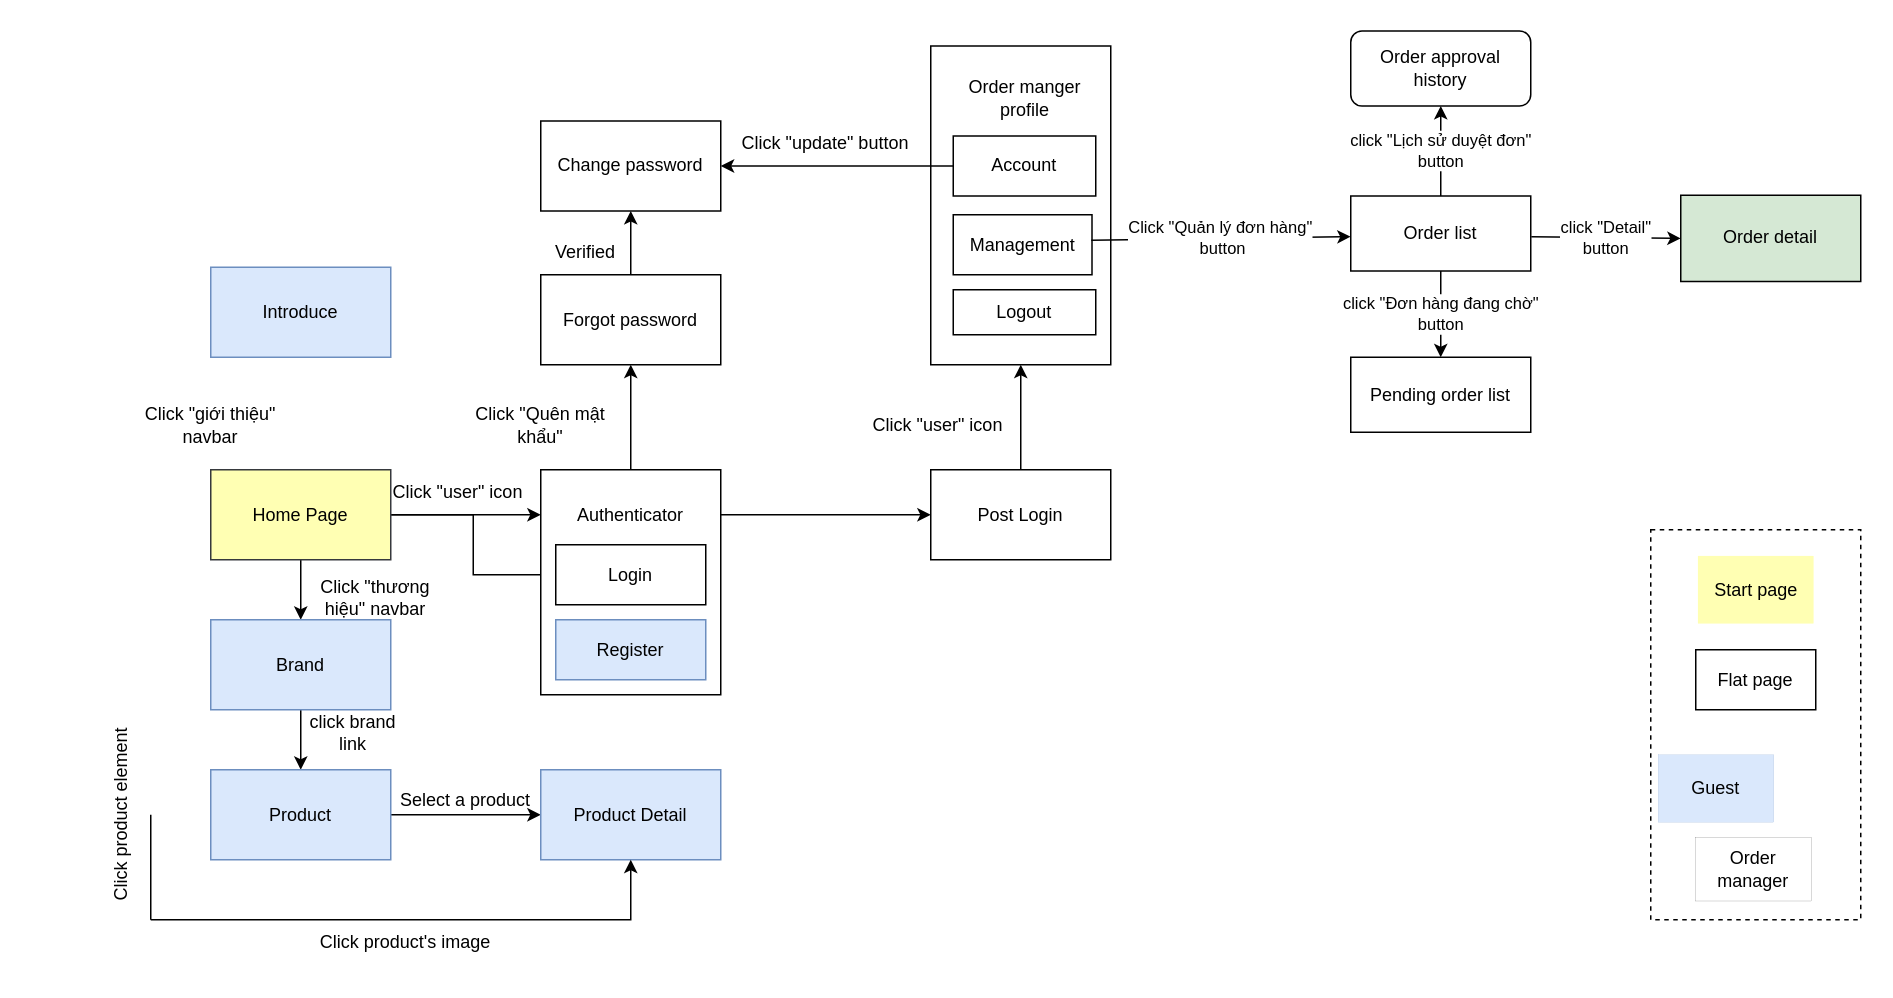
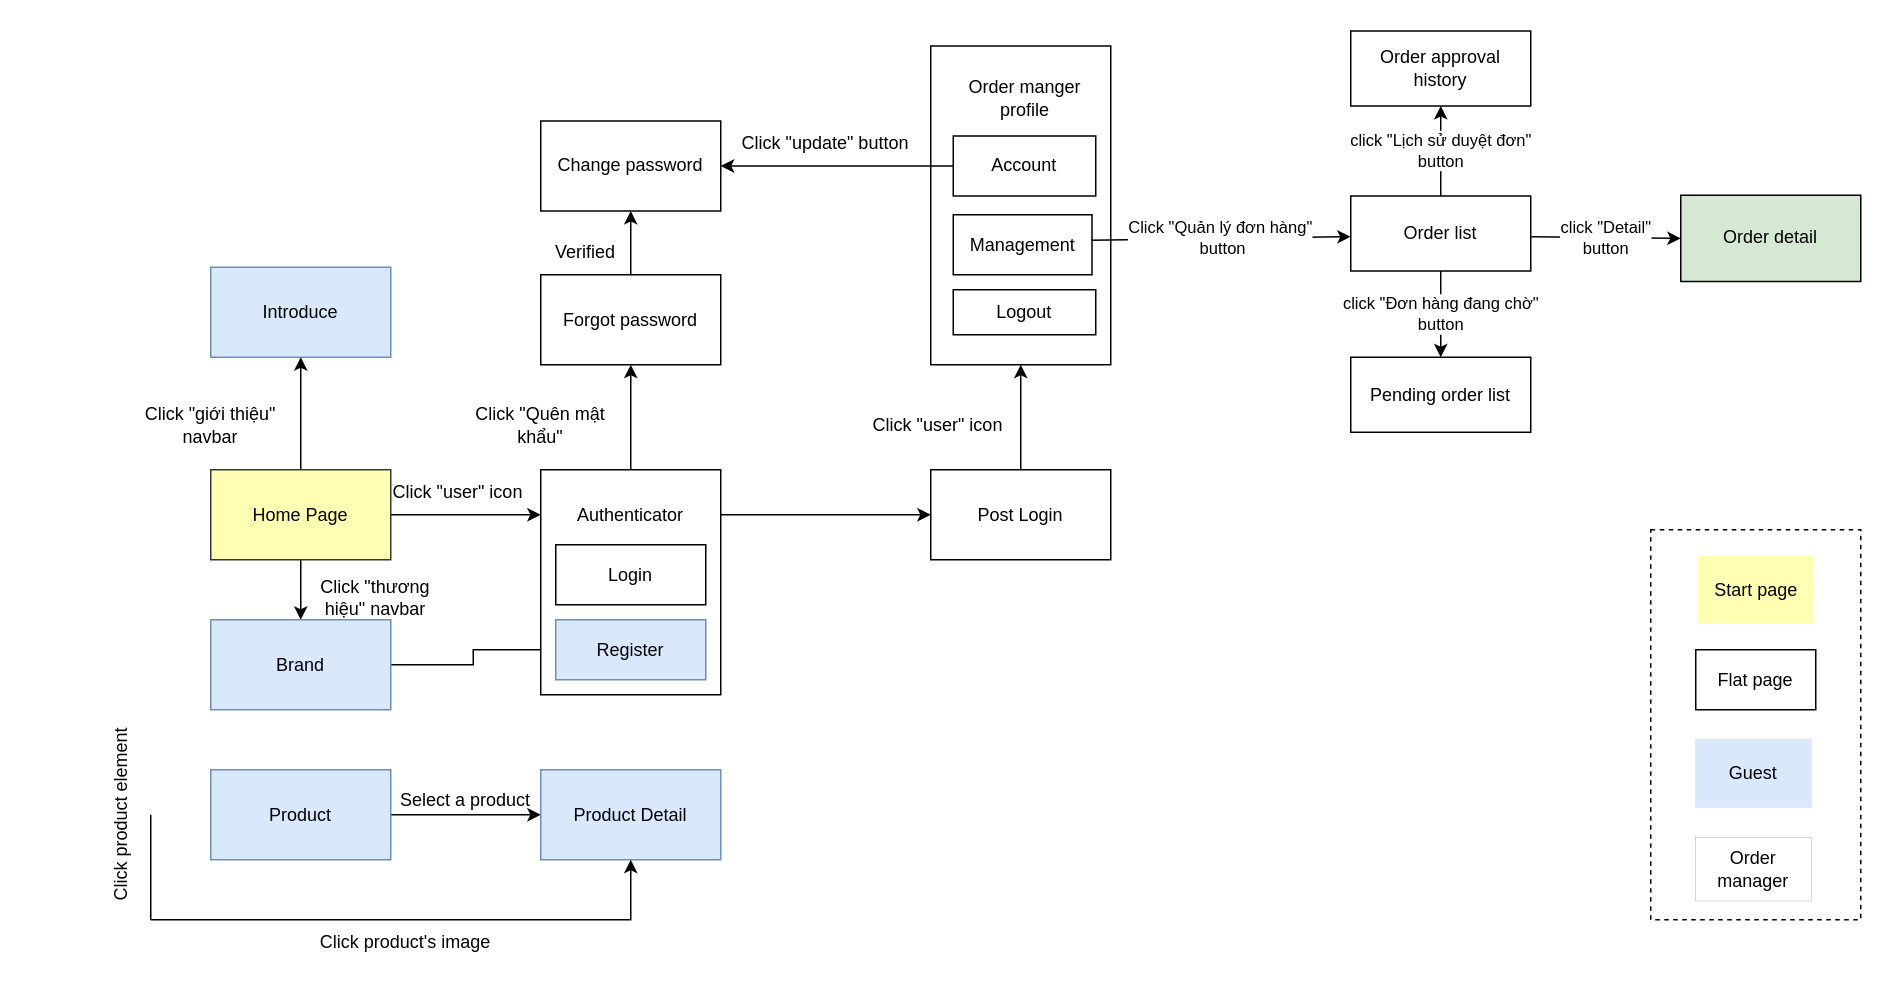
node "Order approval history": shape rounded rectangle -> rectangle
edge "Home Page" -> "Login": now "Home Page" -> "Introduce"
node "click brand link": removed
edge "Brand" -> "Product": now "Brand" -> "Register"
node "Guest": moved (1716, 788) -> (1754, 773)
